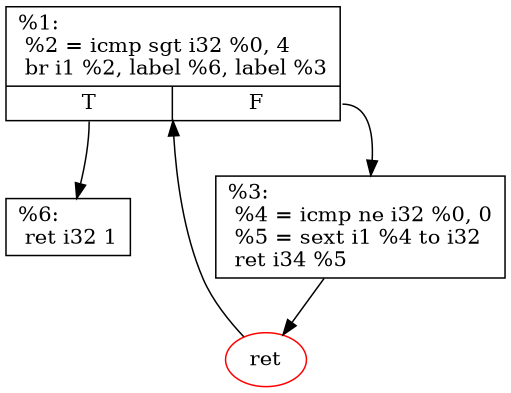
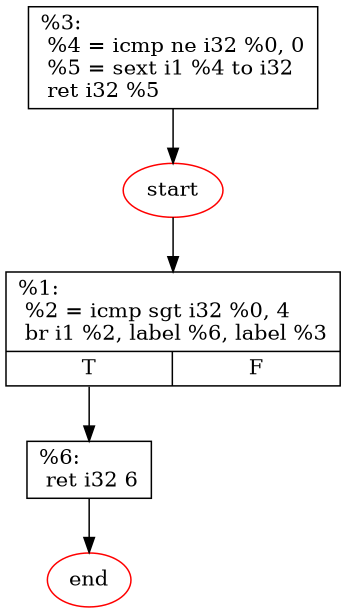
edge "%1:" -> "%3:": removed
node "%6:": text "ret i32 1" -> "ret i32 6"
node "%3:": text "ret i34 %5" -> "ret i32 %5"
node "ret": label "ret" -> "start"
node "end": added
